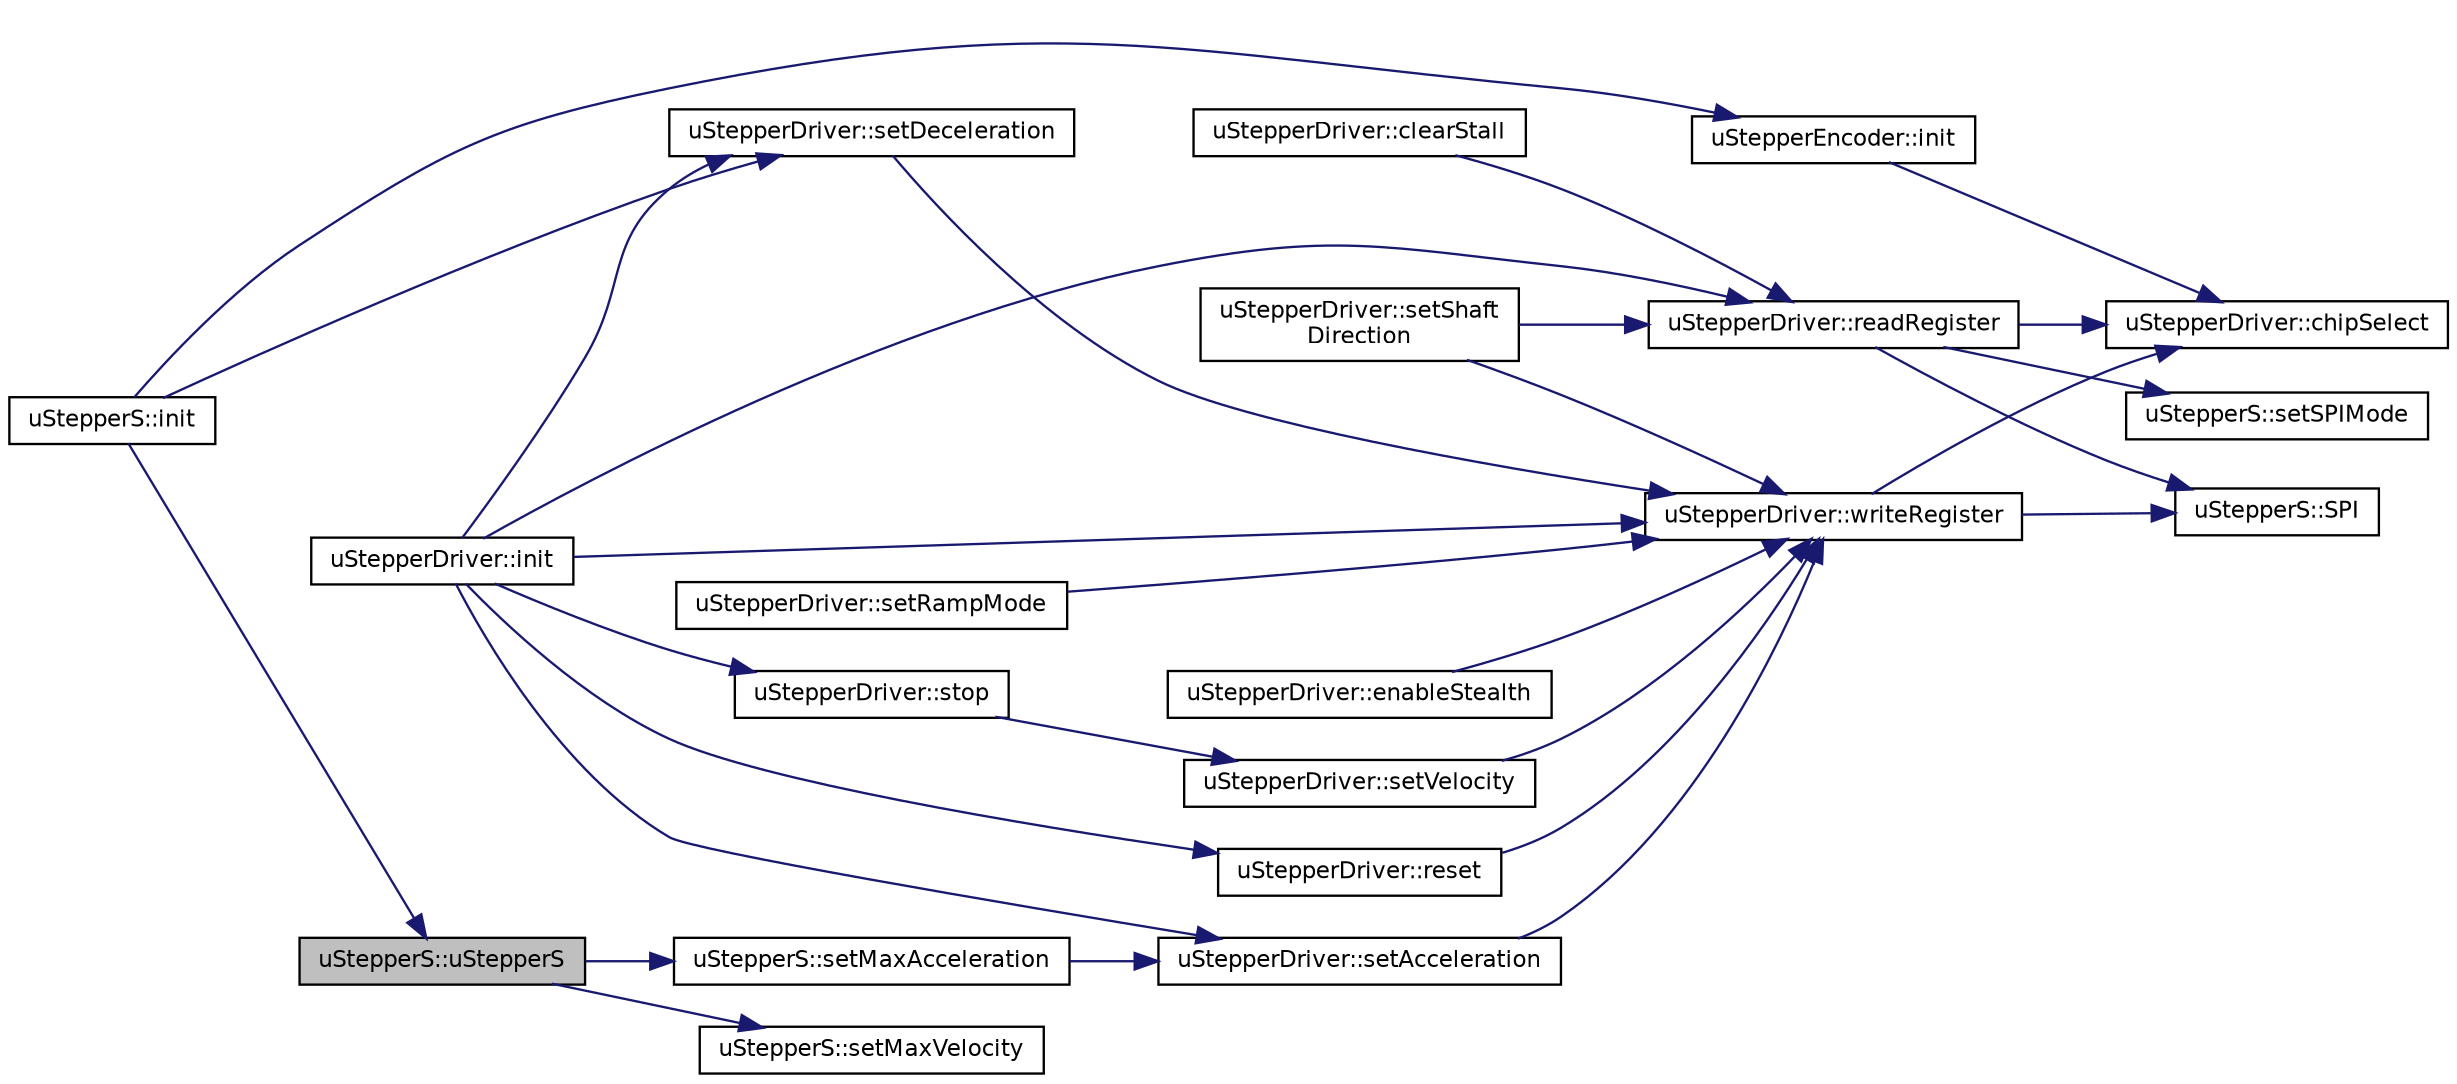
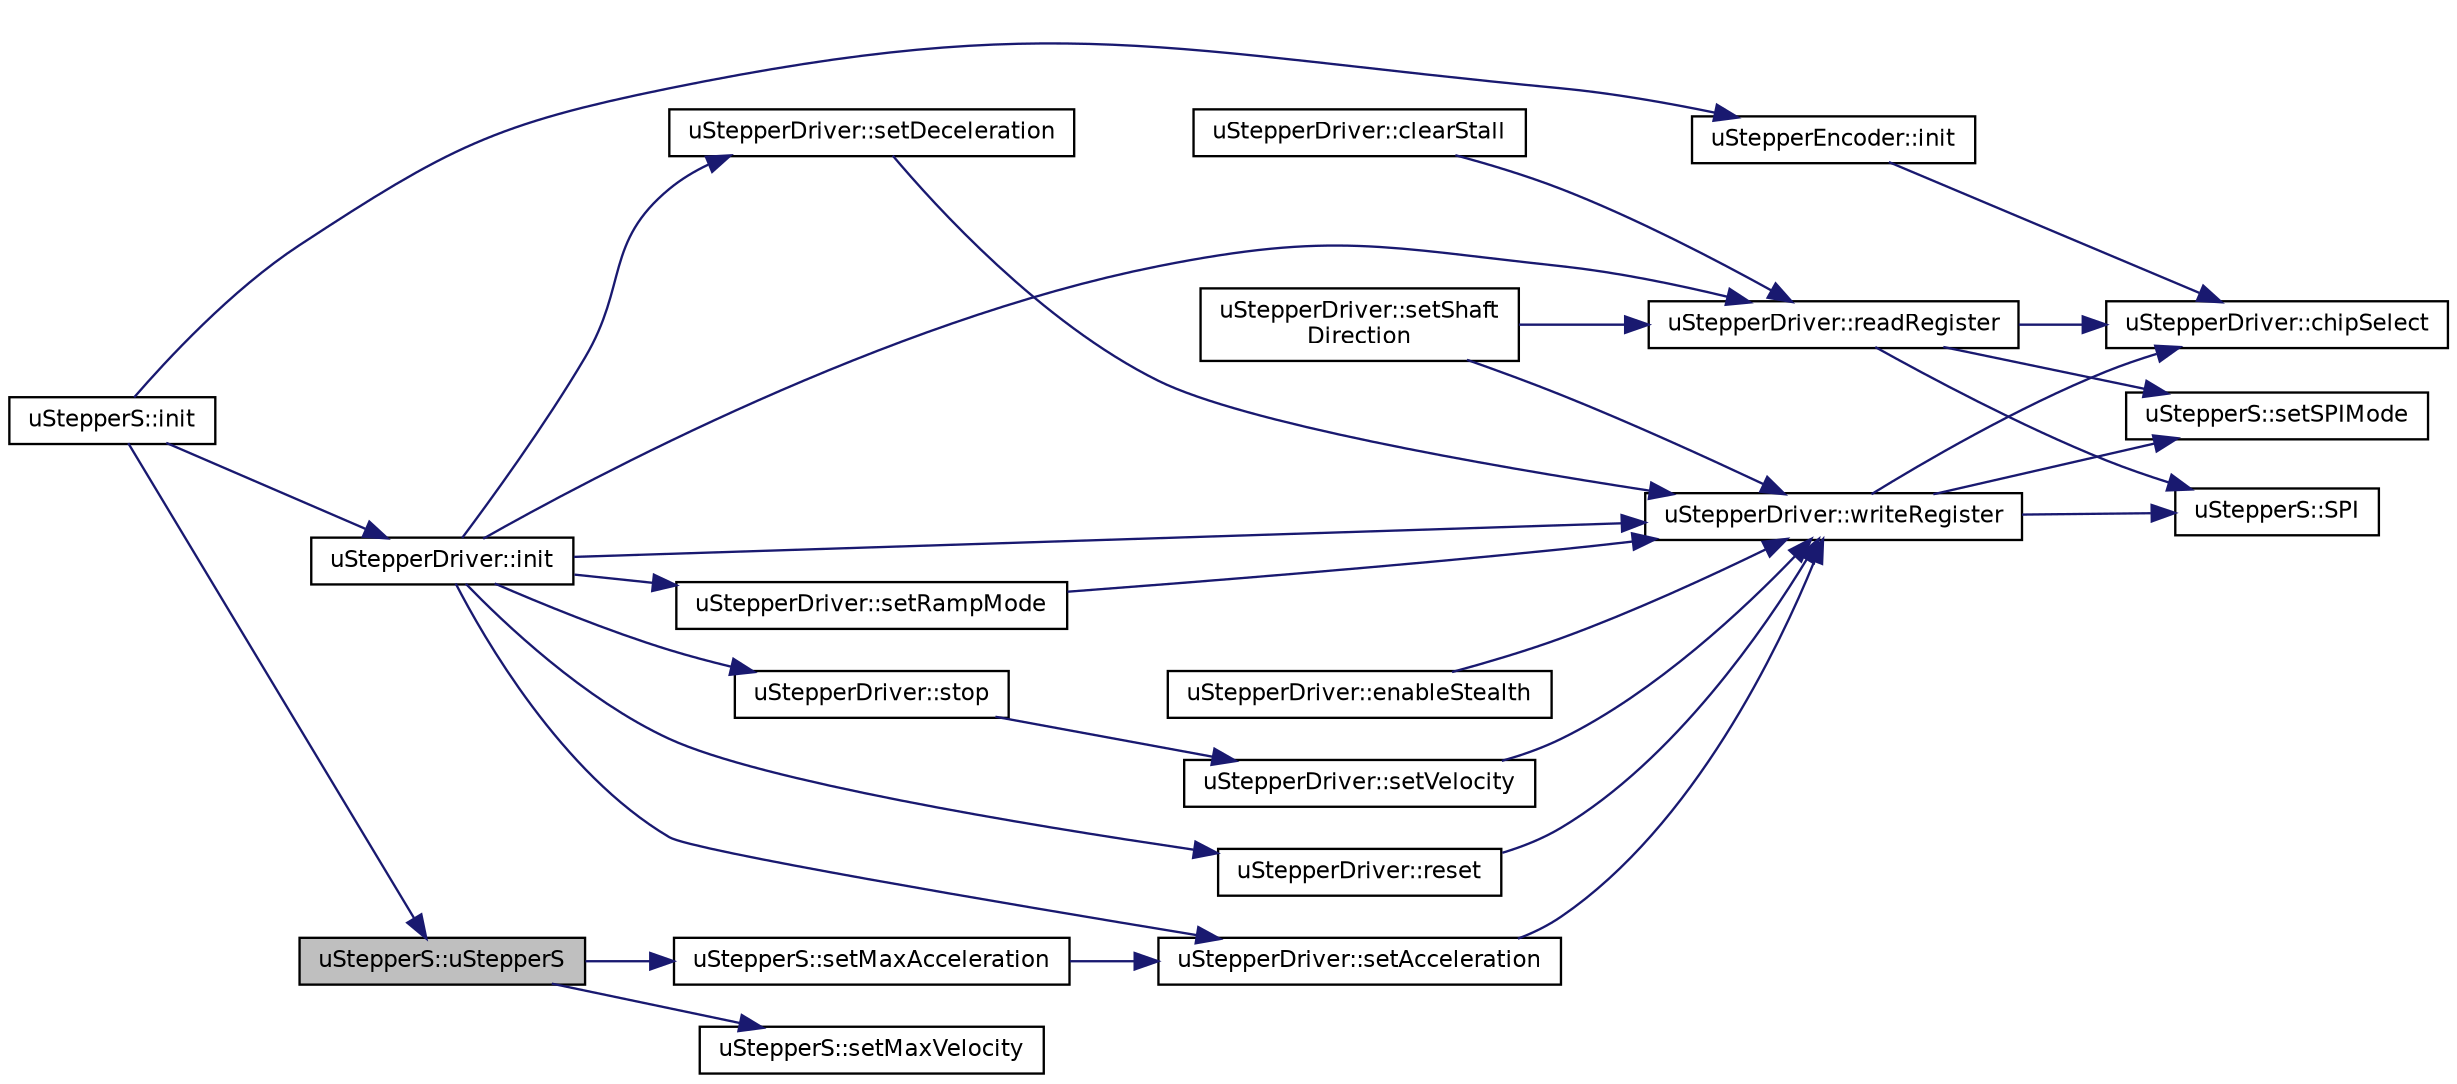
edge "uStepperS::init" -> "uStepperDriver::setDeceleration": now "uStepperS::init" -> "uStepperDriver::init"
edge "uStepperDriver::writeRegister" -> "uStepperS::setSPIMode": added
edge "uStepperDriver::init" -> "uStepperDriver::setRampMode": added
